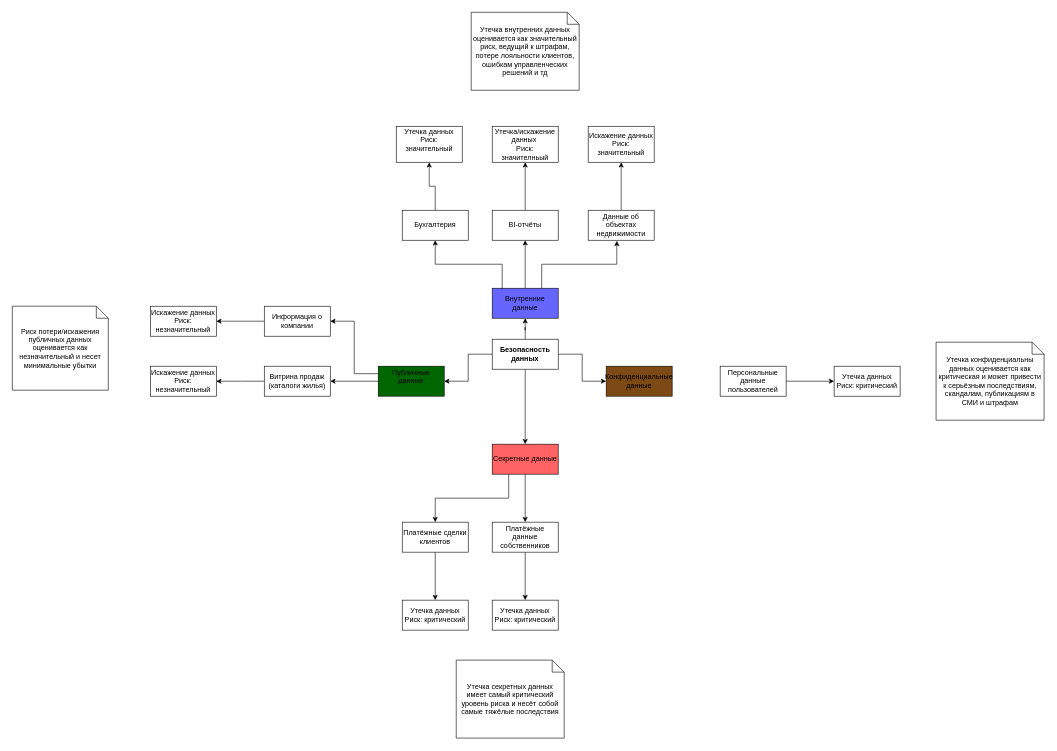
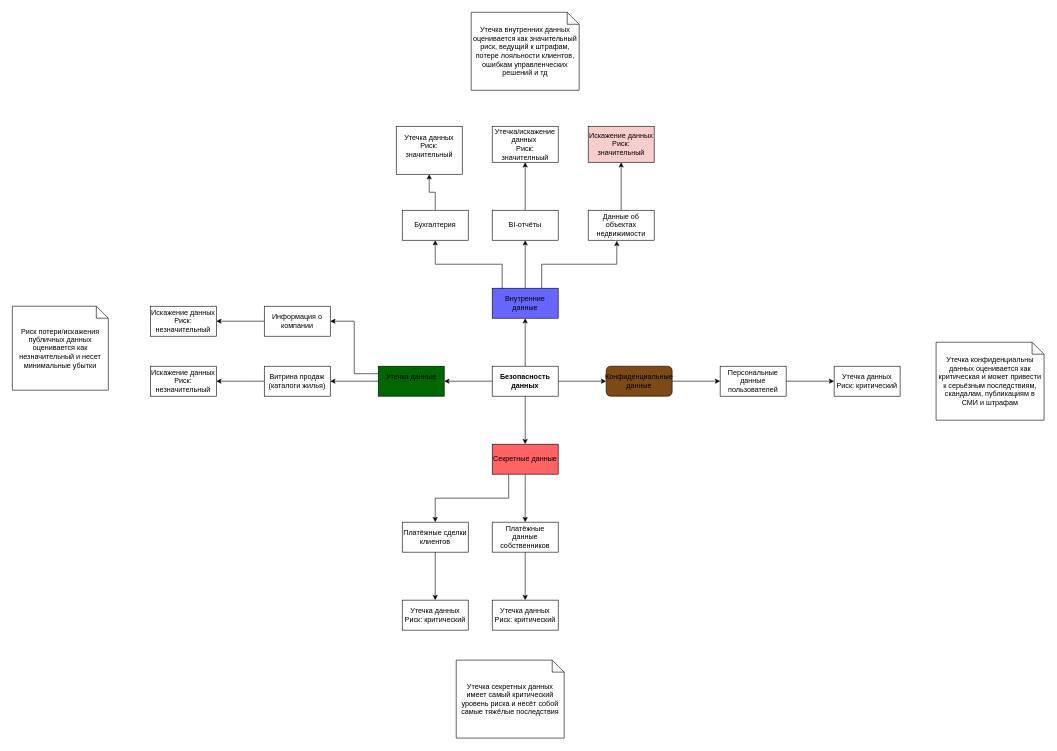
node "Утечка данных Риск: значительный": size 66x36 -> 66x48
node "Искажение данных Риск: значительный": fillcolor #ffffff -> #f8cecc
node "Безопасность данных": moved (525, 354) -> (525, 381)
node "Публичные данные": label "Публичные данные" -> "Утечка данные"
node "Конфиденциальные данные": shape rectangle -> rounded rectangle
edge "Конфиденциальные данные" -> "Персональные данные пользователей": added
